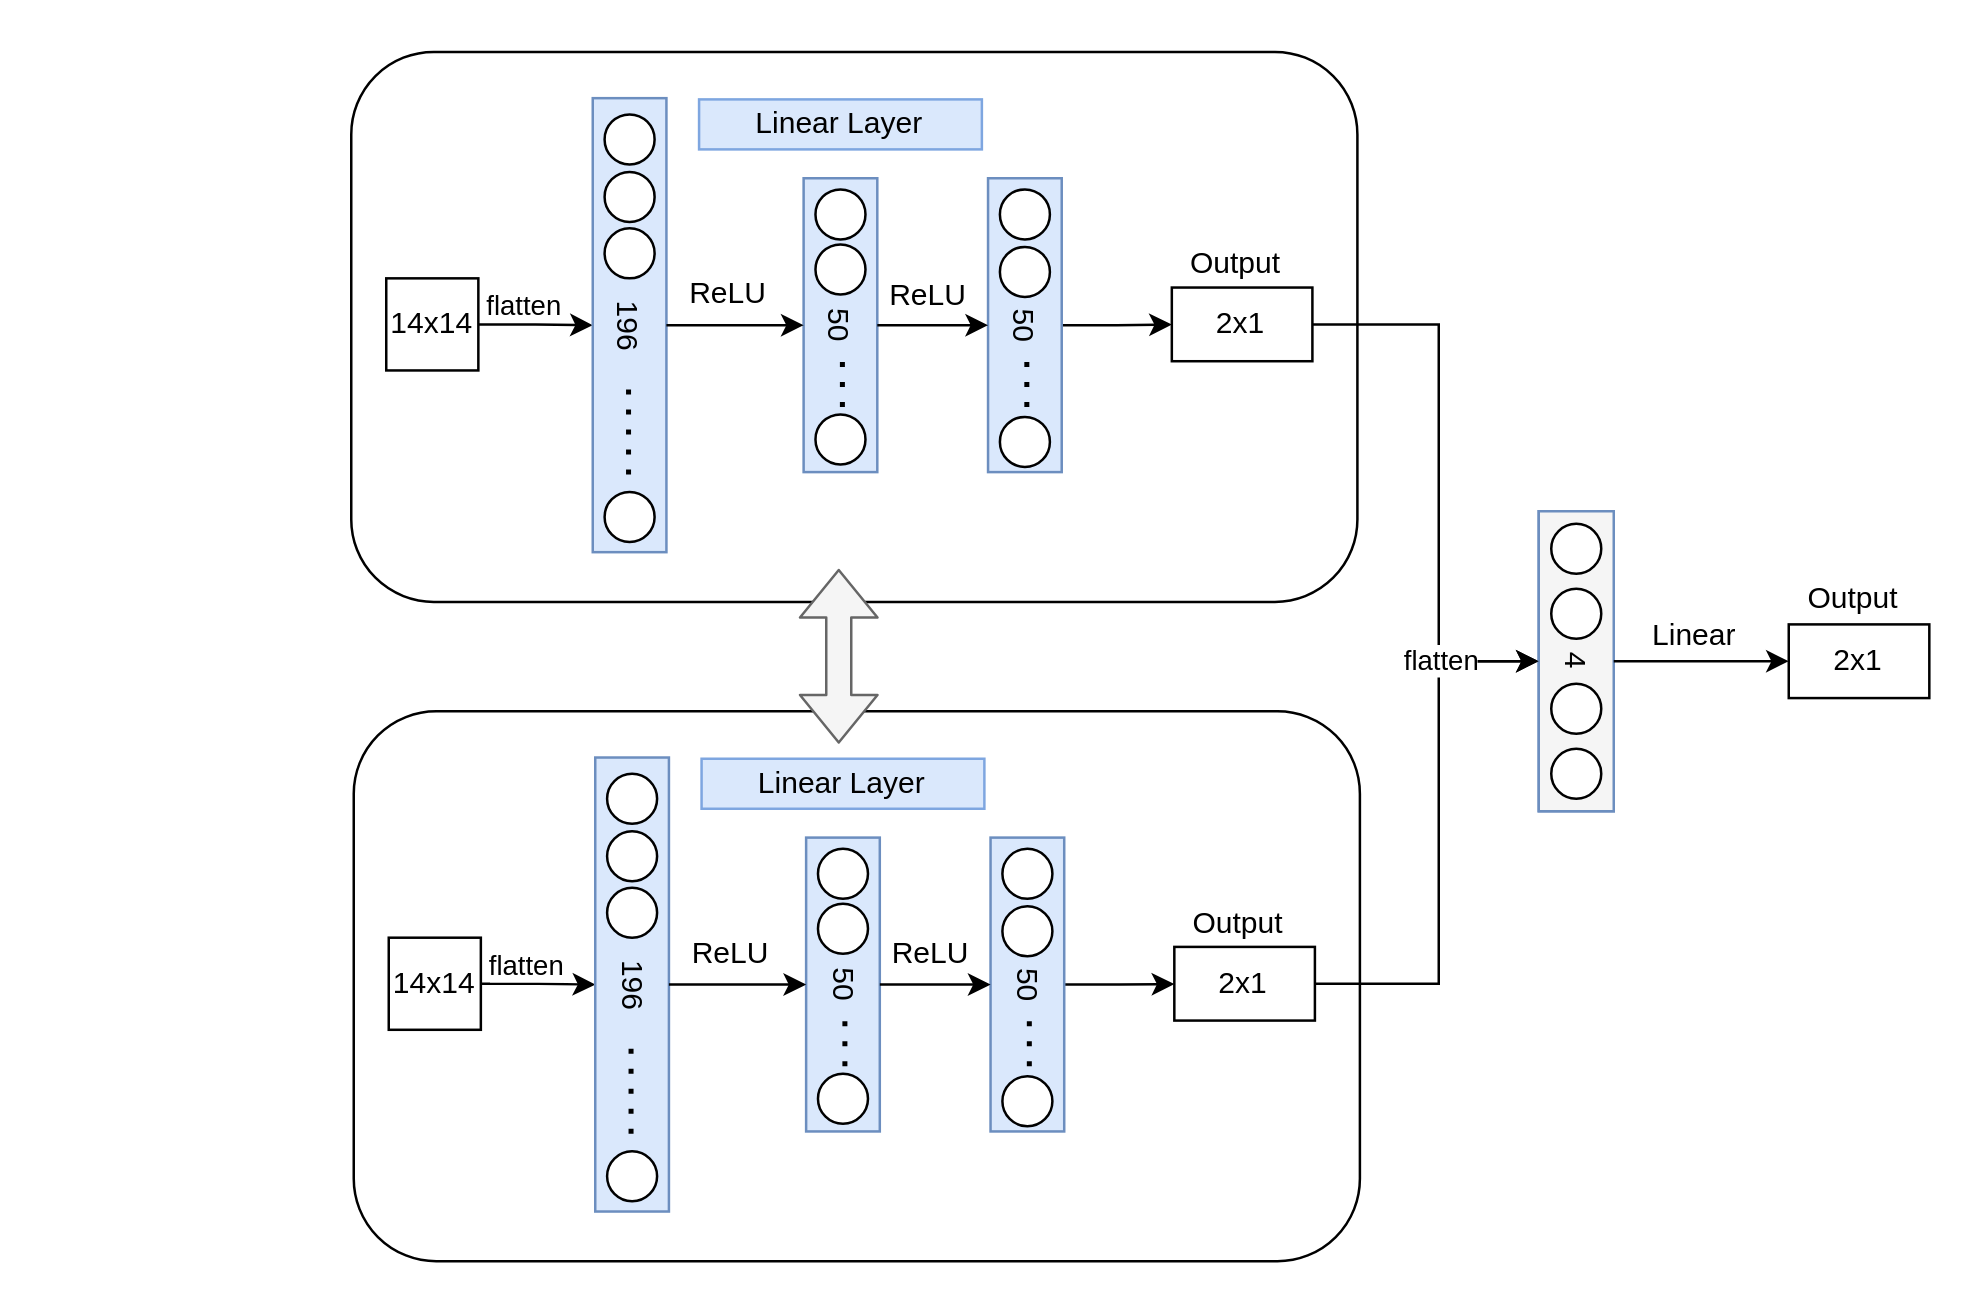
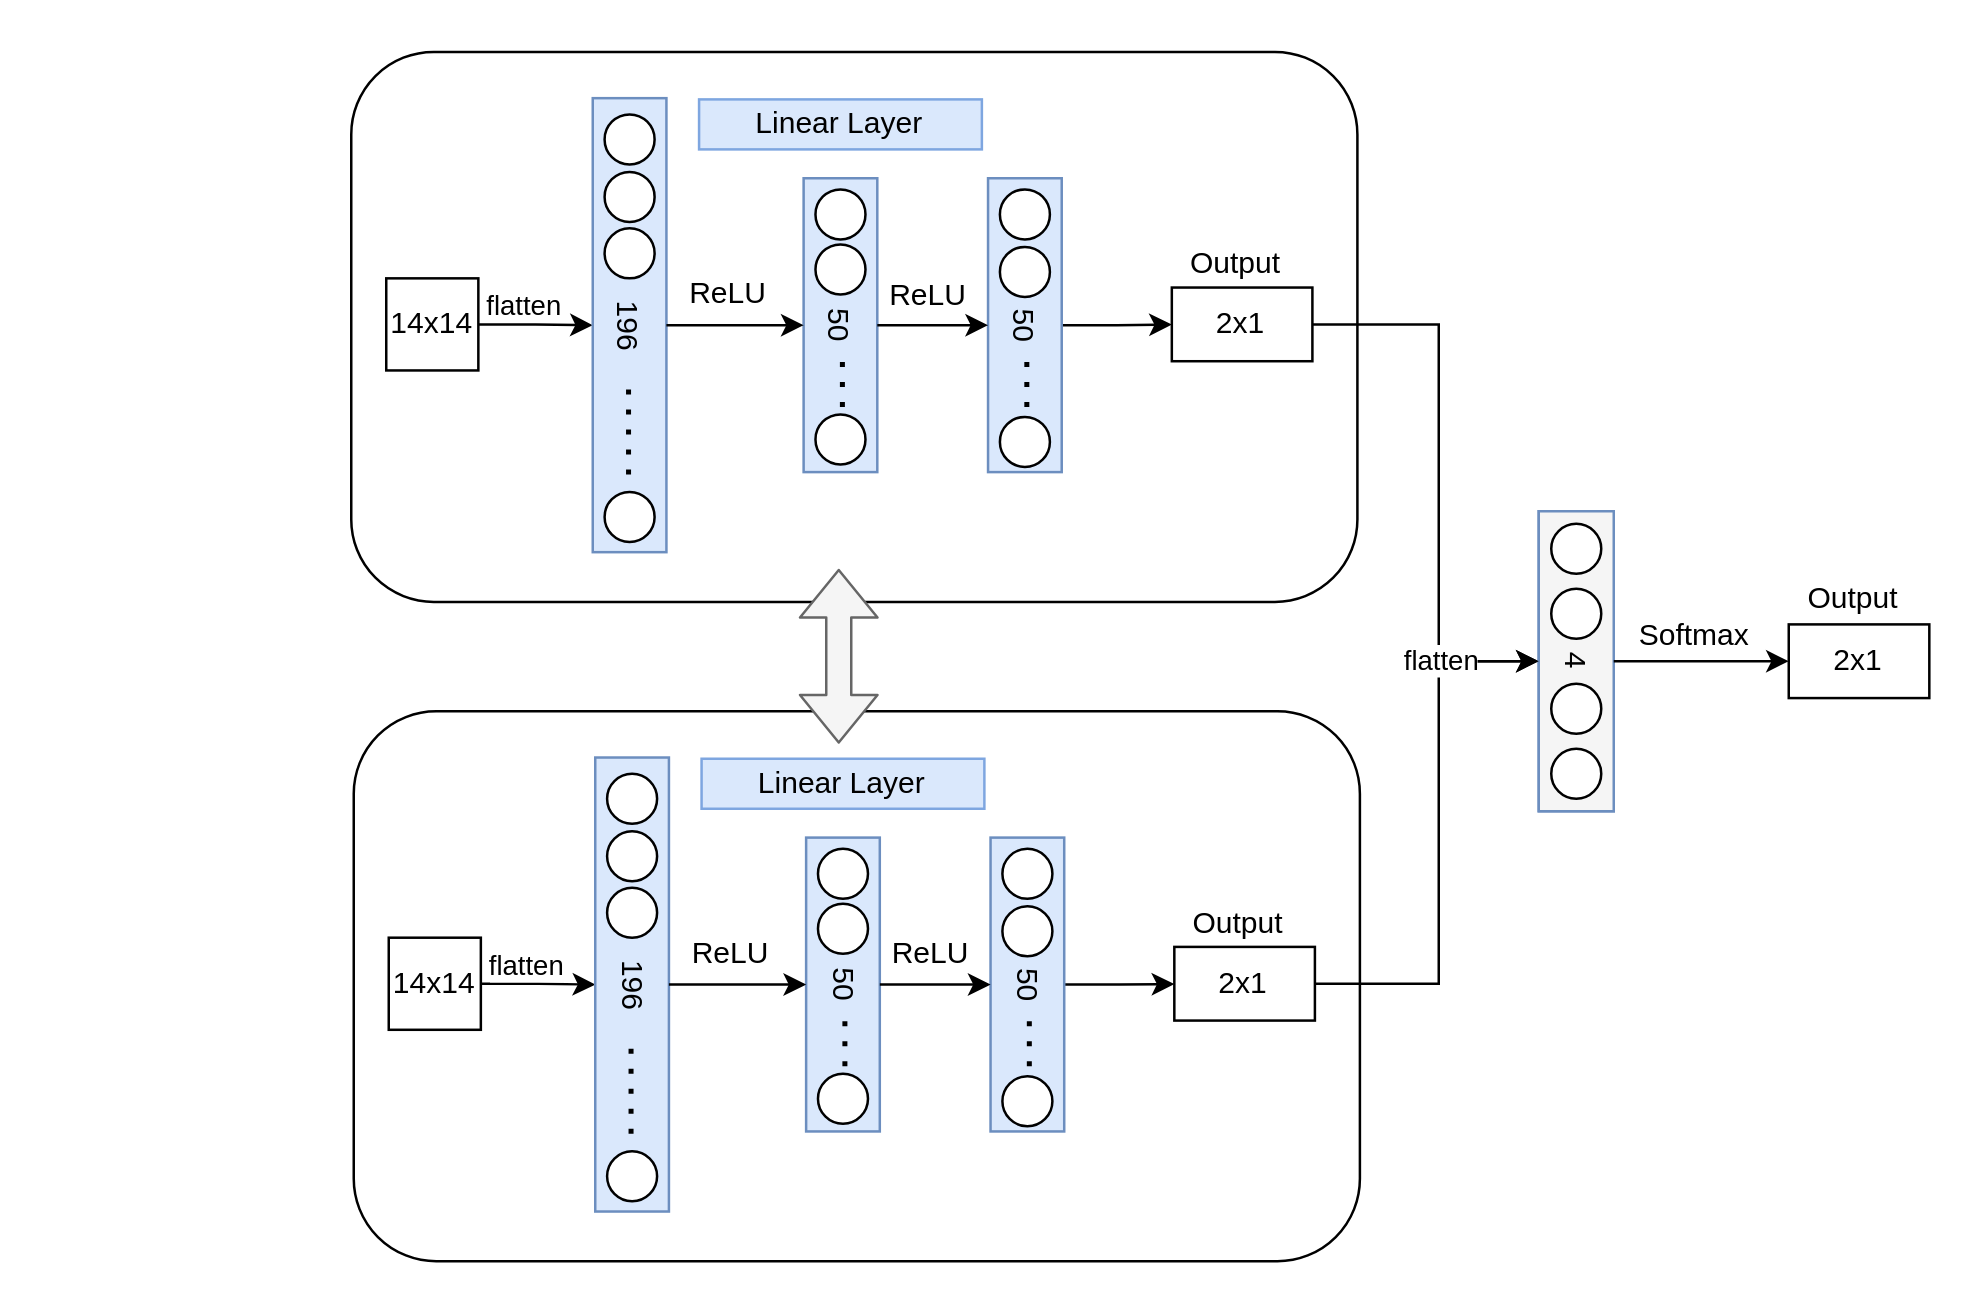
node "Linear": label "Linear" -> "Softmax"
